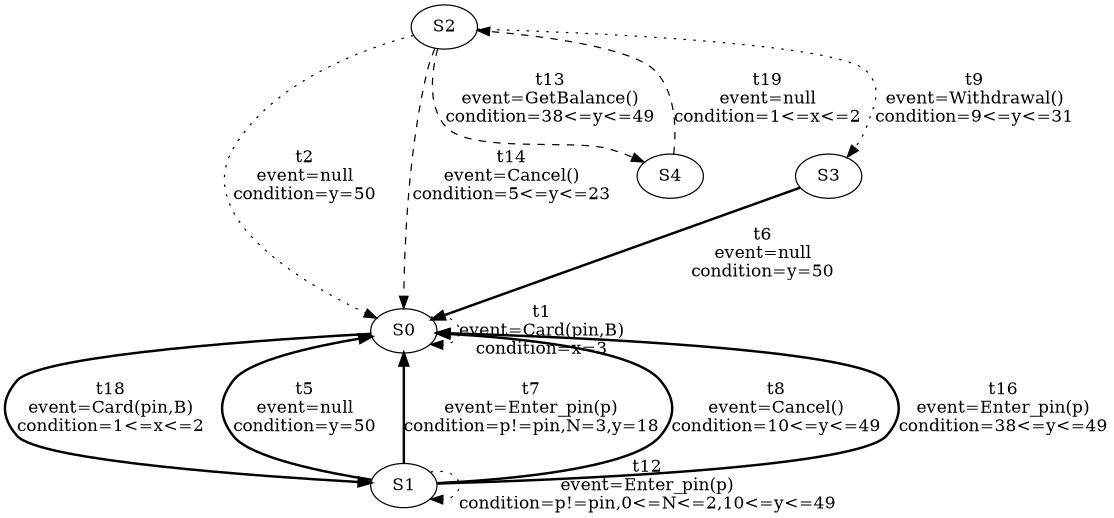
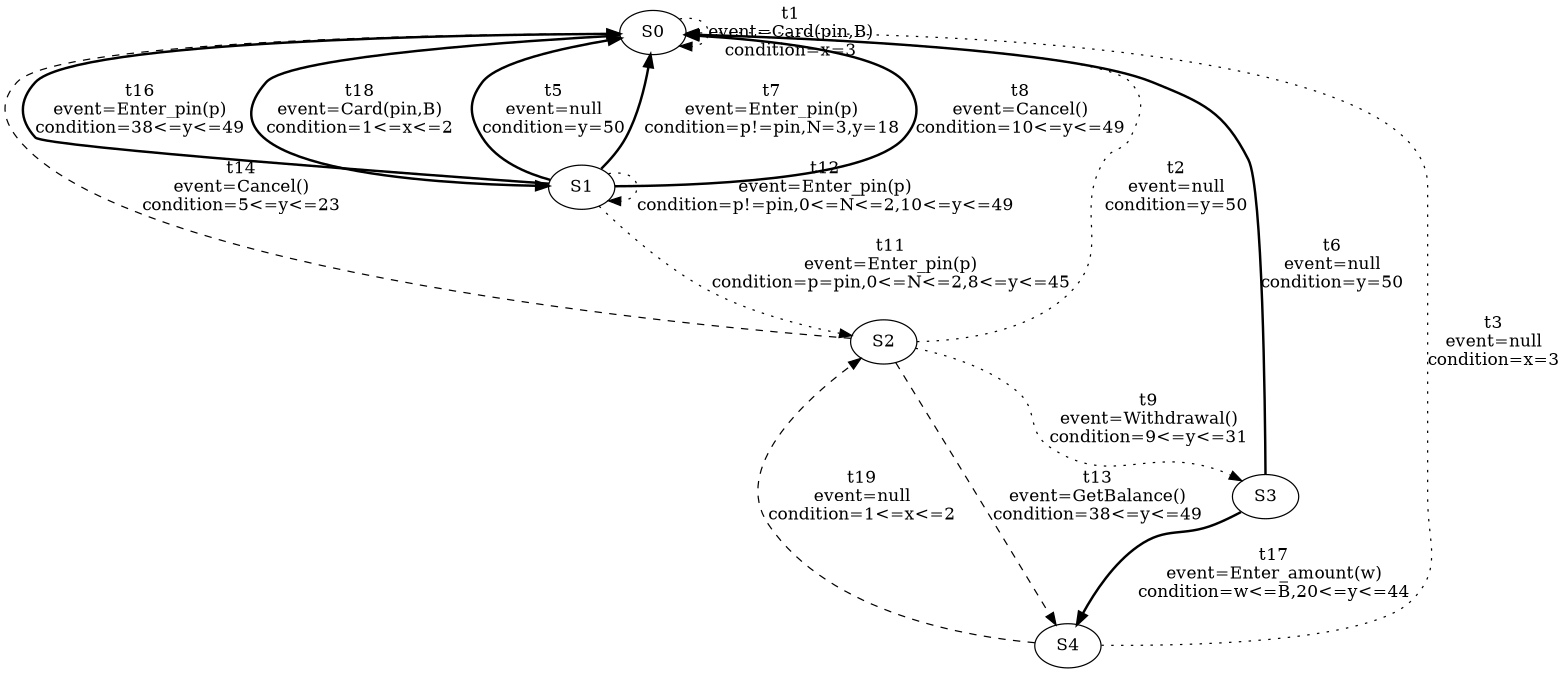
edge "S4" -> "S0": added, label "t3 event=null condition=x=3"
edge "S1" -> "S2": added, label "t11 event=Enter_pin(p) condition=p=pin,0<=N<=2,8<=y<=45"
edge "S3" -> "S4": added, label "t17 event=Enter_amount(w) condition=w<=B,20<=y<=44"
